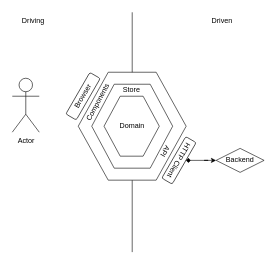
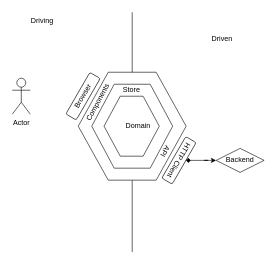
node "Driving": moved (33, 21) -> (42, 21)
node "Driven": moved (222, 21) -> (222, 39)
node "Actor": size 27x54 -> 18x36
node "Domain": moved (132, 126) -> (138, 126)
